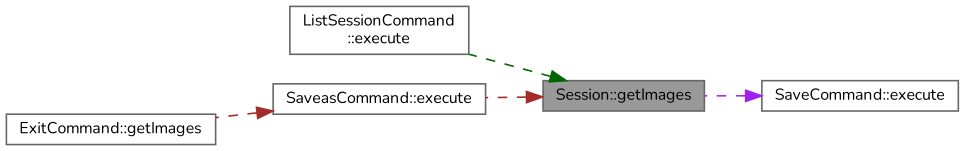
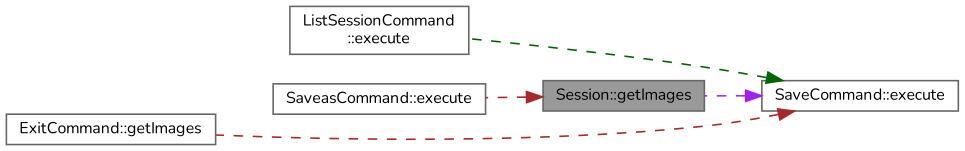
edge "ListSessionCommand ::execute" -> "Session::getImages": now "ListSessionCommand ::execute" -> "SaveCommand::execute"
edge "ExitCommand::getImages" -> "SaveasCommand::execute": now "ExitCommand::getImages" -> "SaveCommand::execute"
